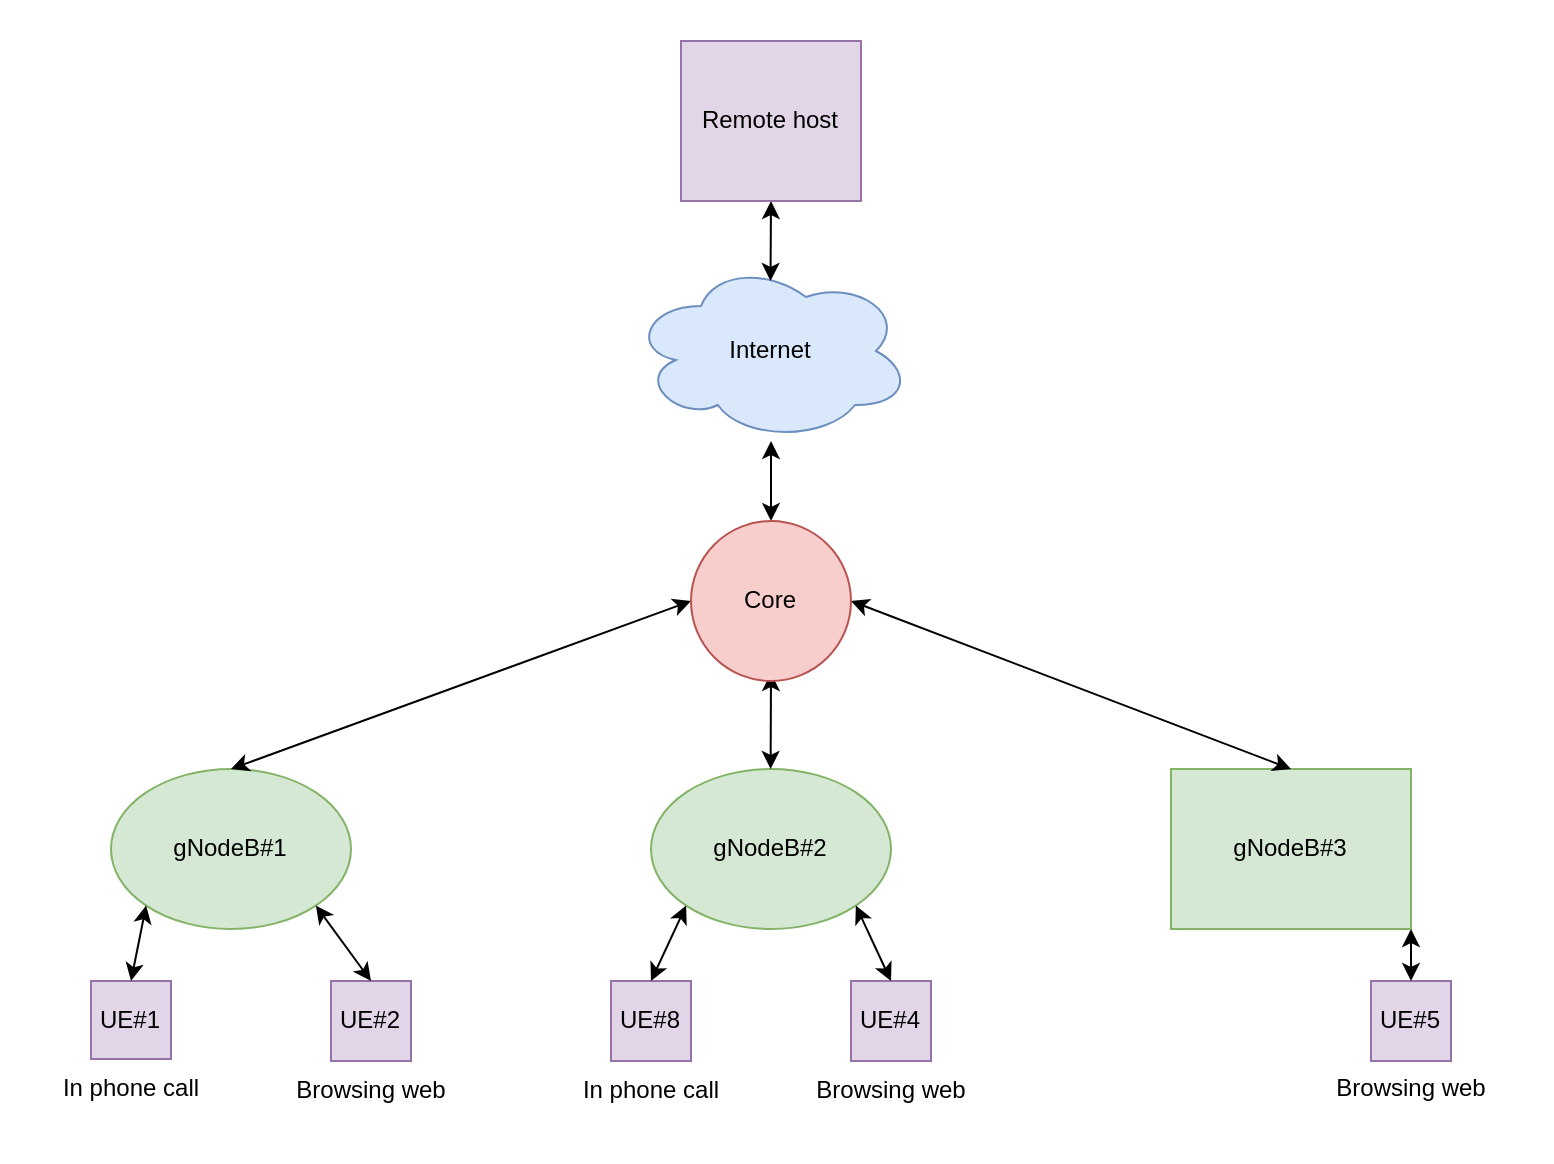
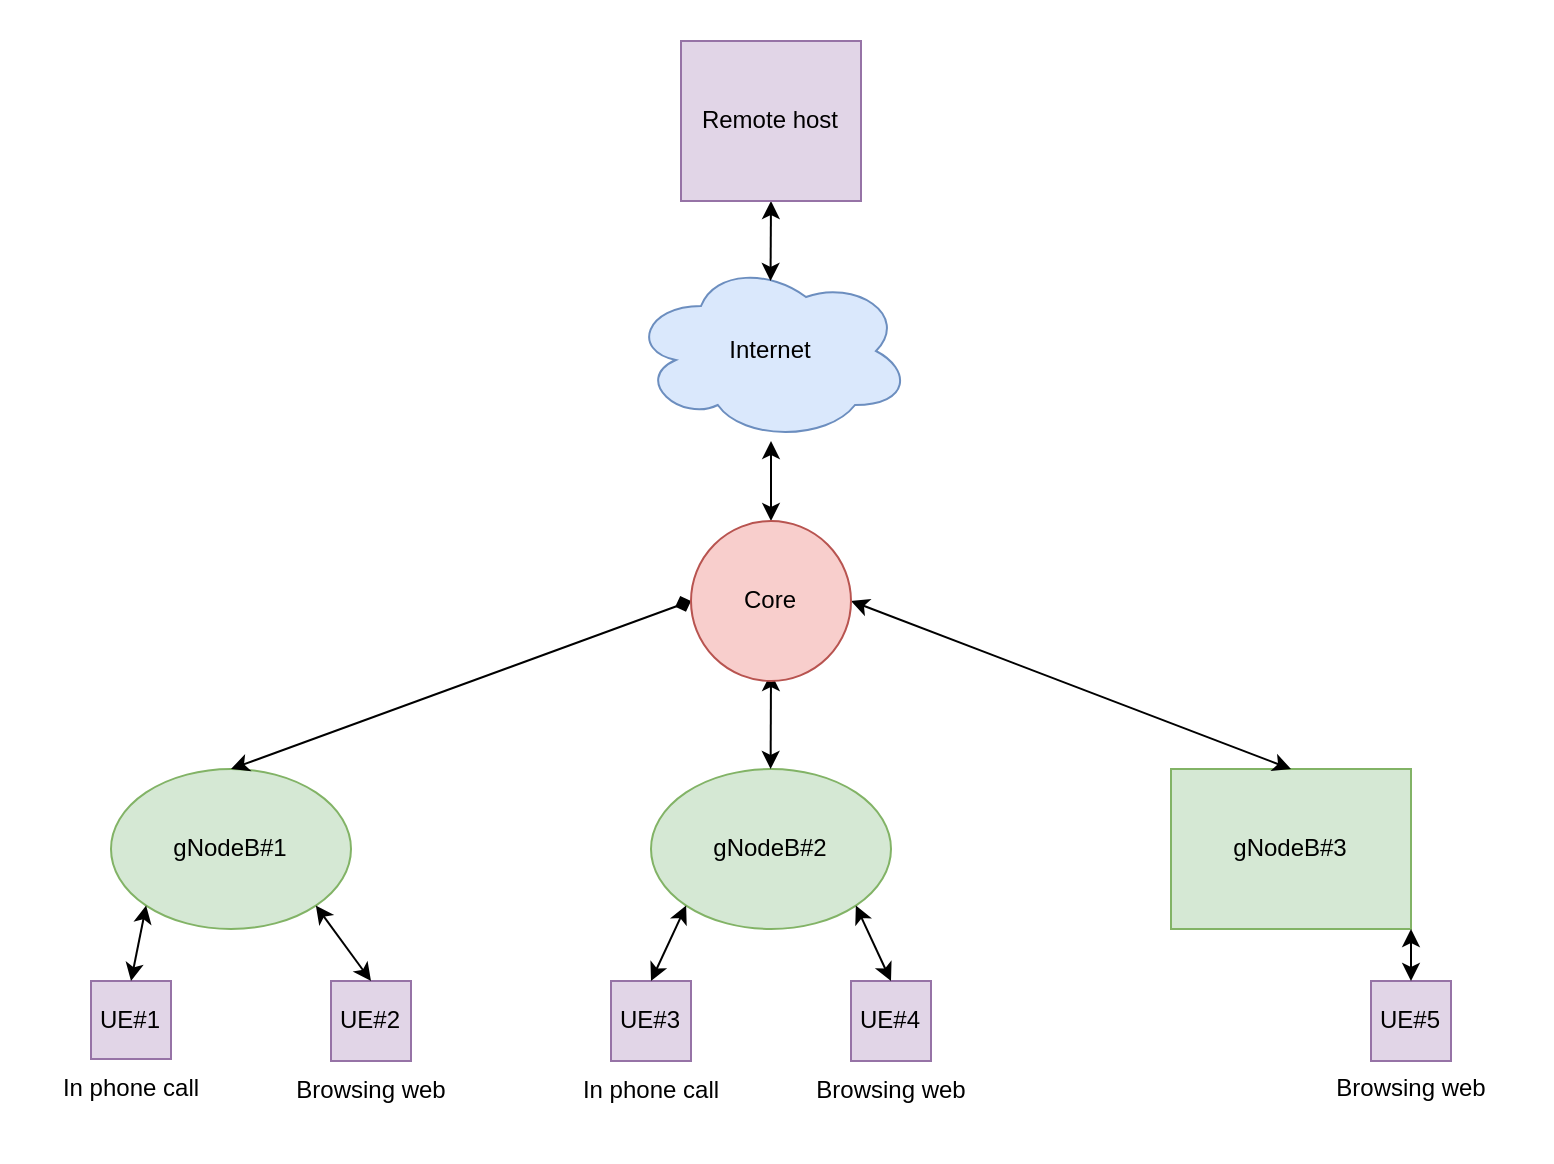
edge "Core" -- "gNodeB#1": arrowhead classic -> diamond
node "UE#8": label "UE#8" -> "UE#3"
